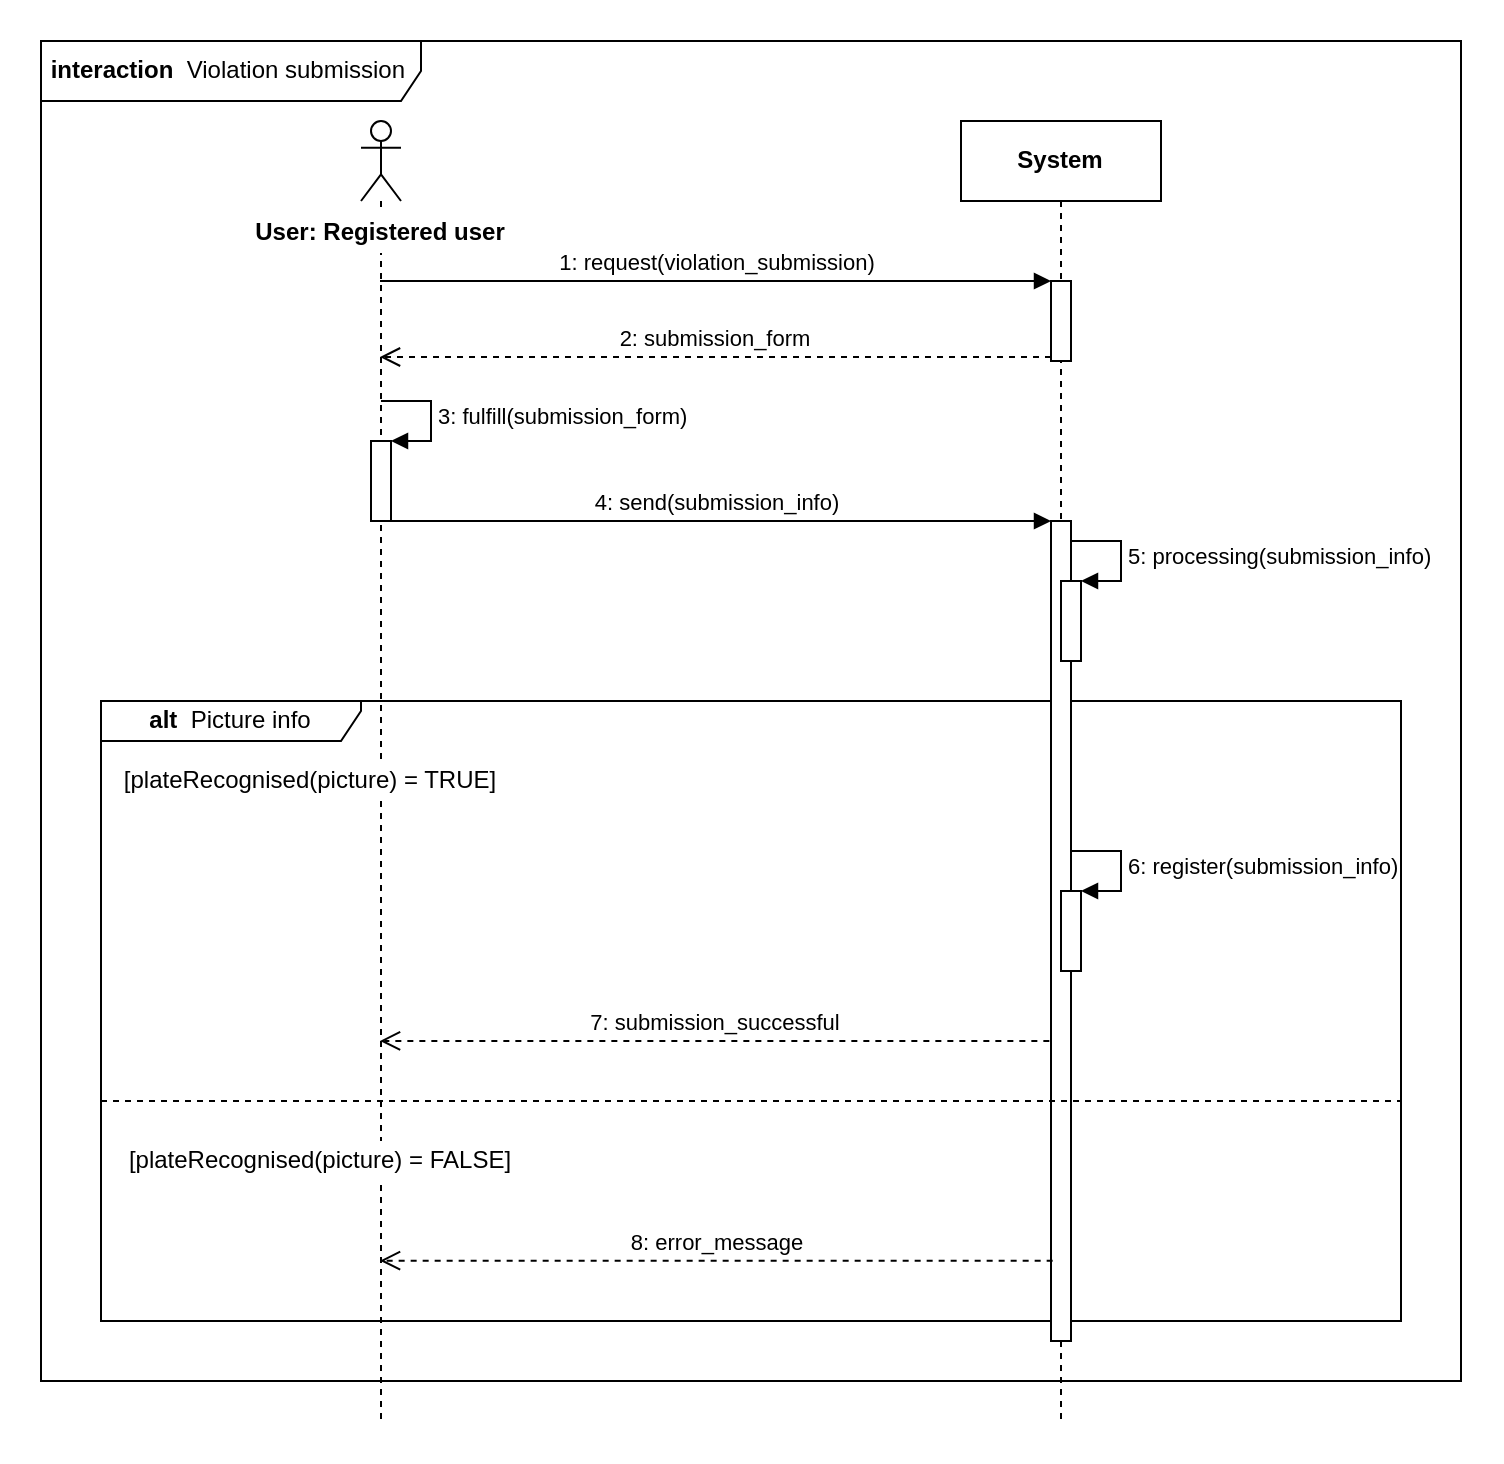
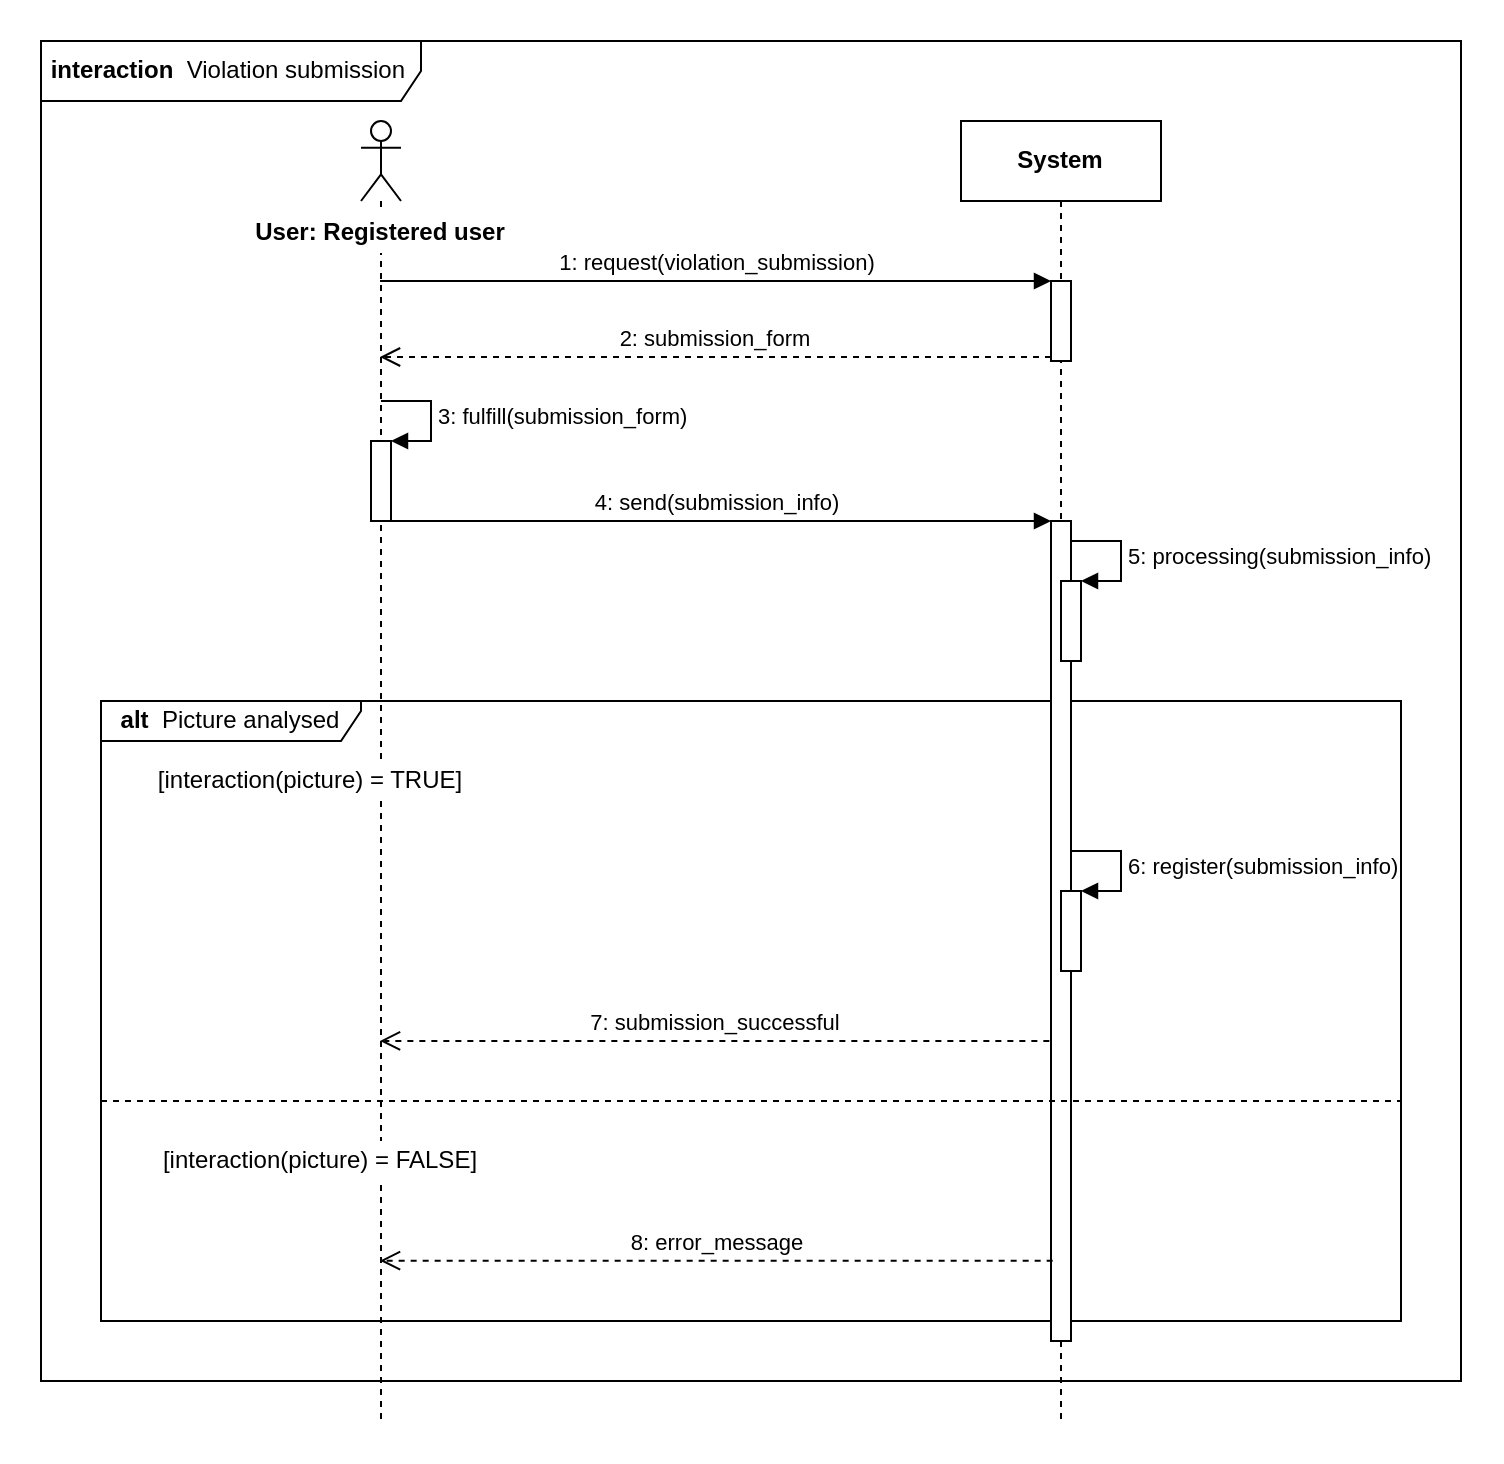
node "alt Picture info": label "alt Picture info" -> "alt Picture analysed"
node "[plateRecognised(picture) = TRUE]": label "[plateRecognised(picture) = TRUE]" -> "[interaction(picture) = TRUE]"
node "[plateRecognised(picture) = FALSE]": label "[plateRecognised(picture) = FALSE]" -> "[interaction(picture) = FALSE]"
